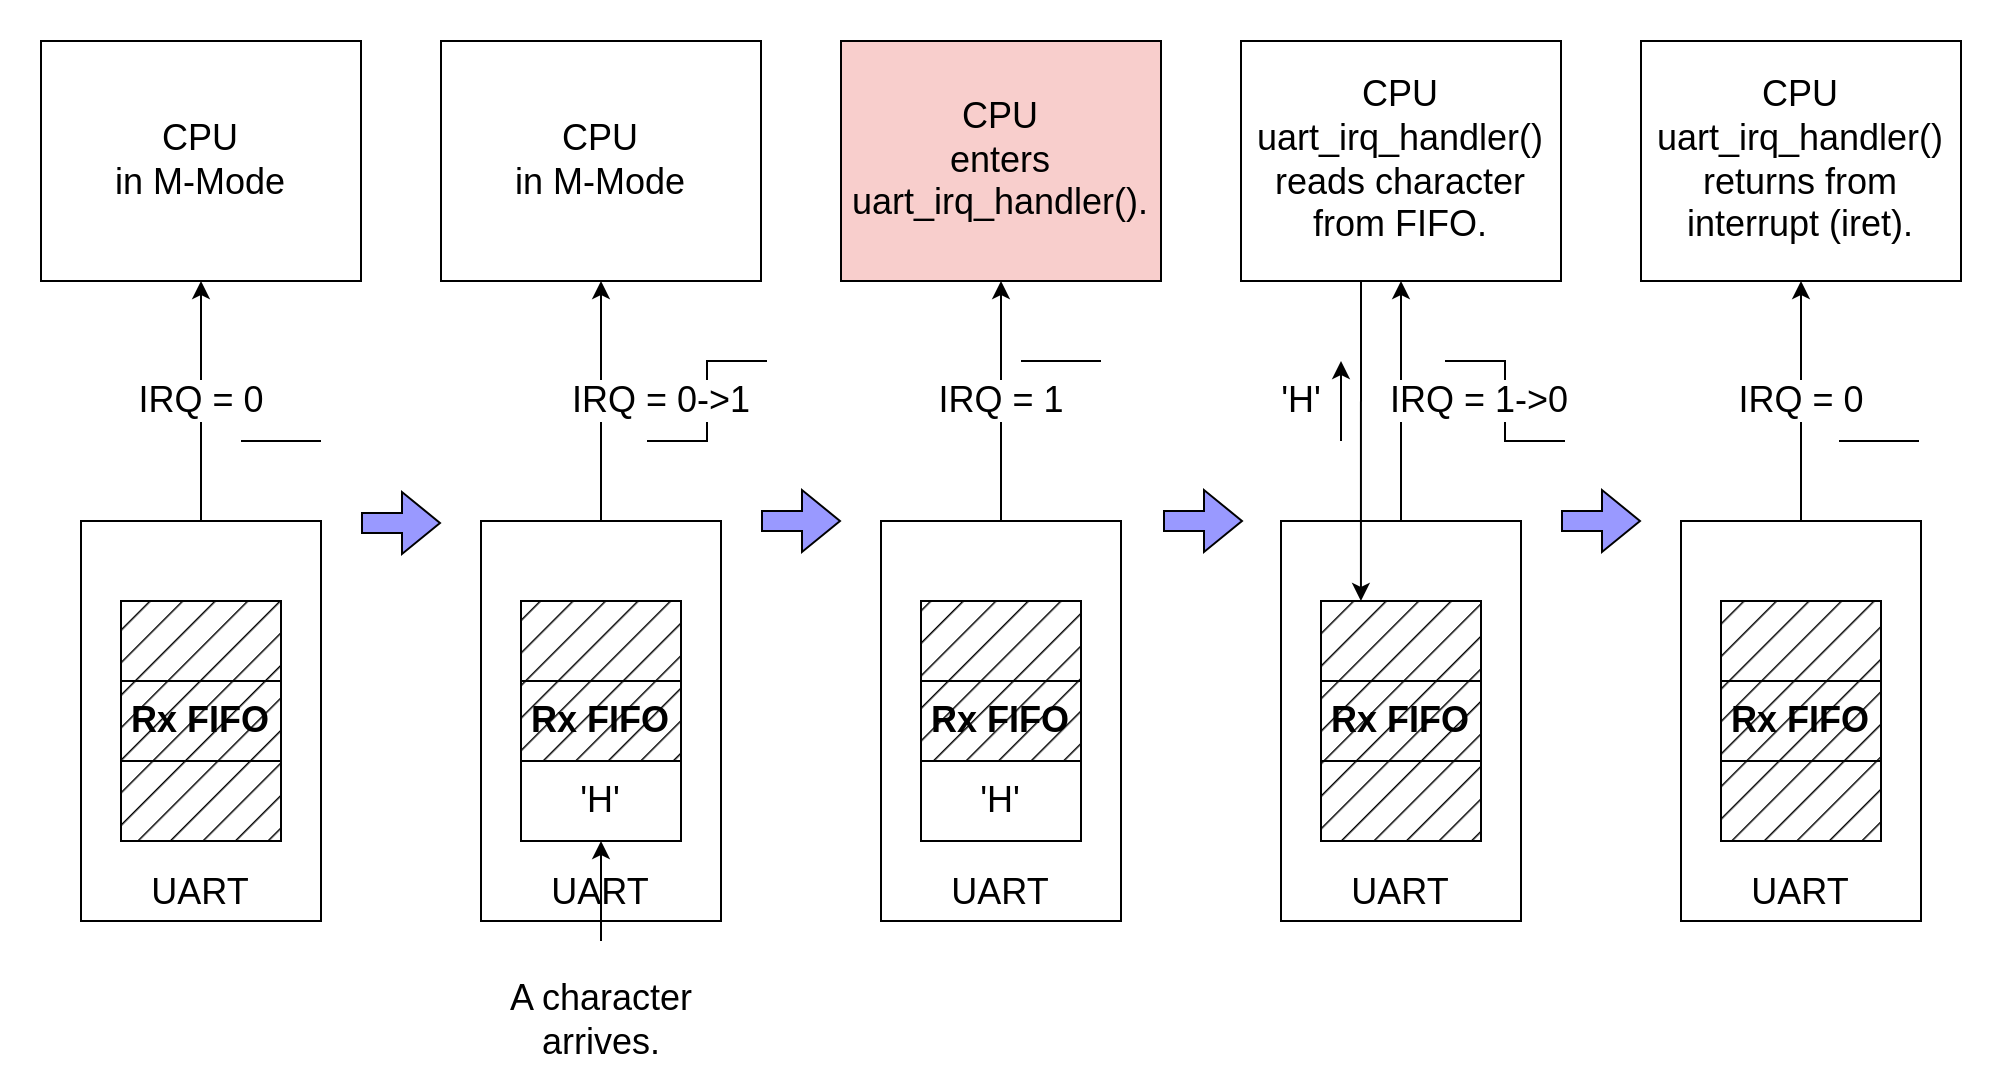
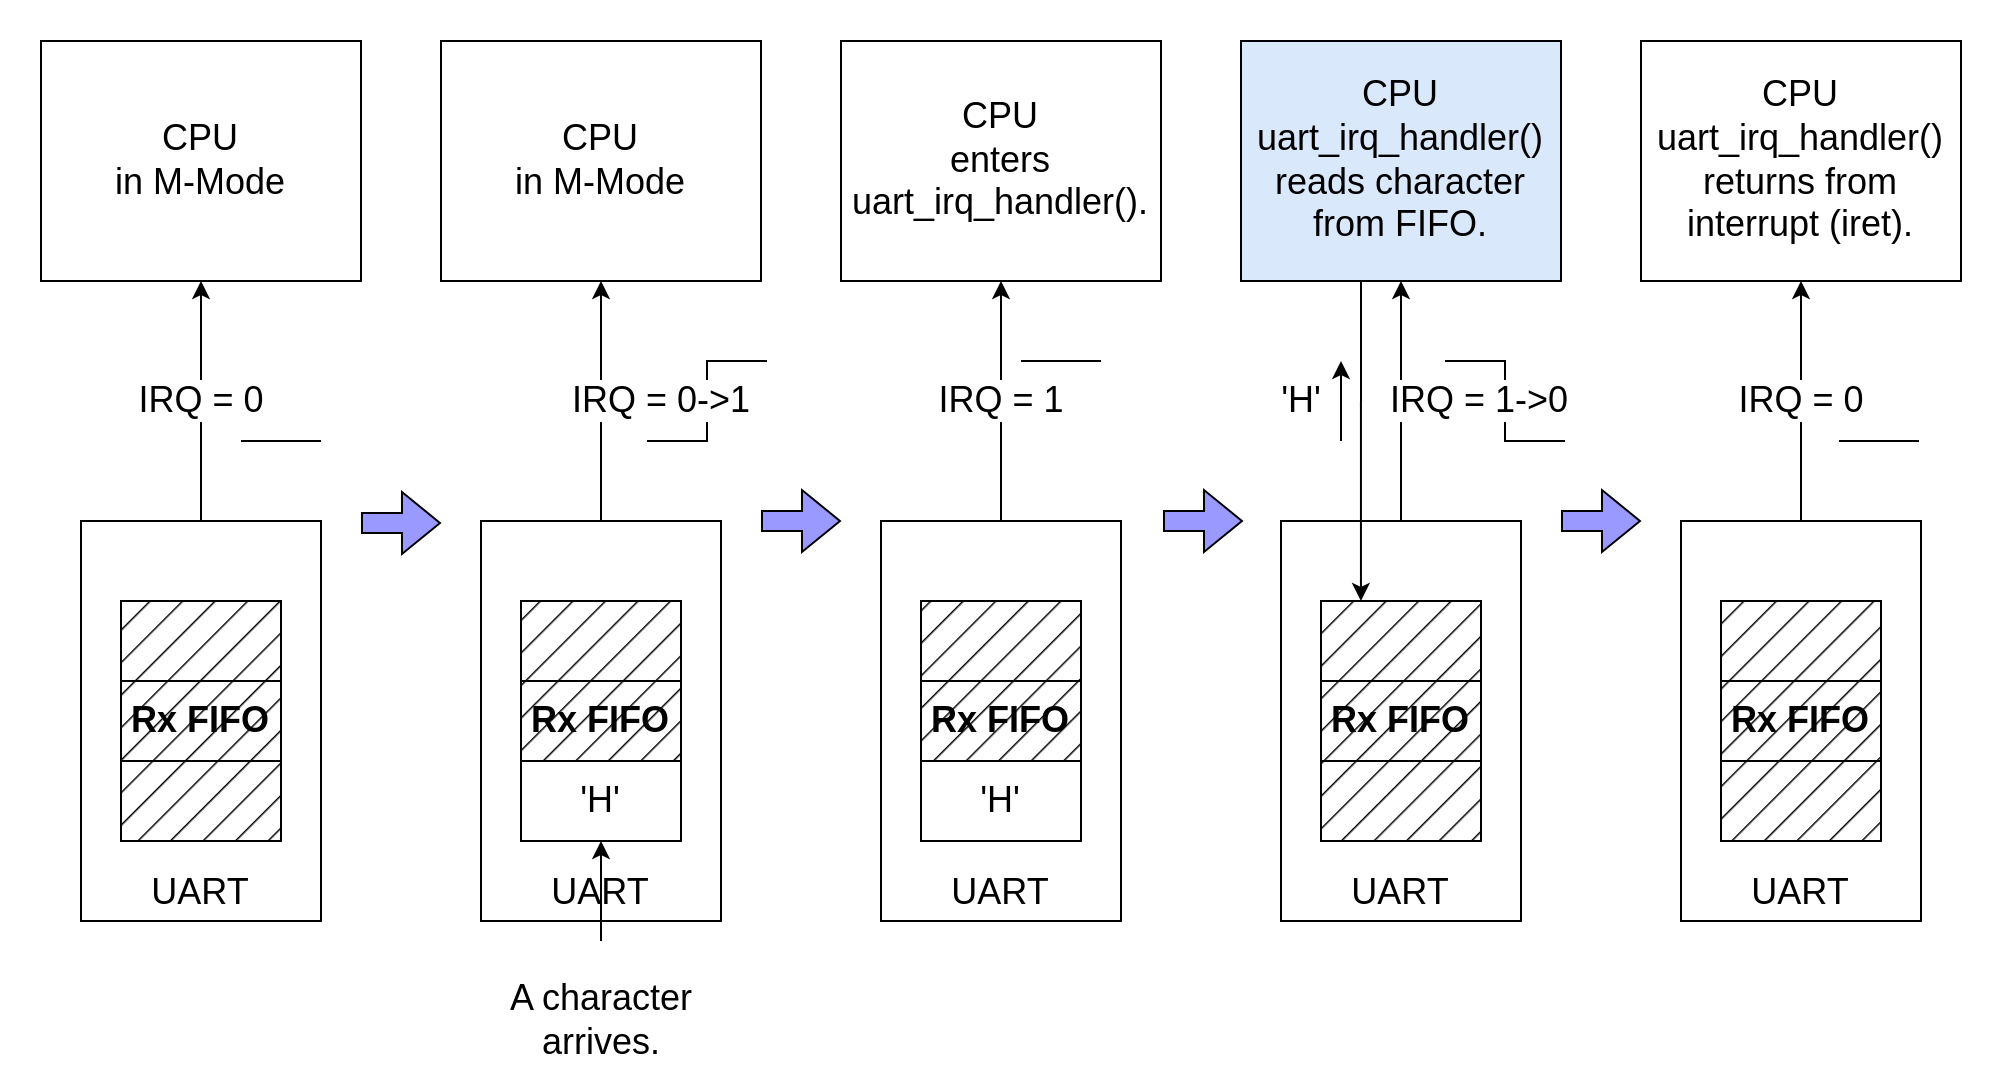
node "CPU enters uart_irq_handler().": fillcolor #f8cecc -> #ffffff
node "CPU uart_irq_handler() reads character from FIFO.": fillcolor #ffffff -> #dae8fc
